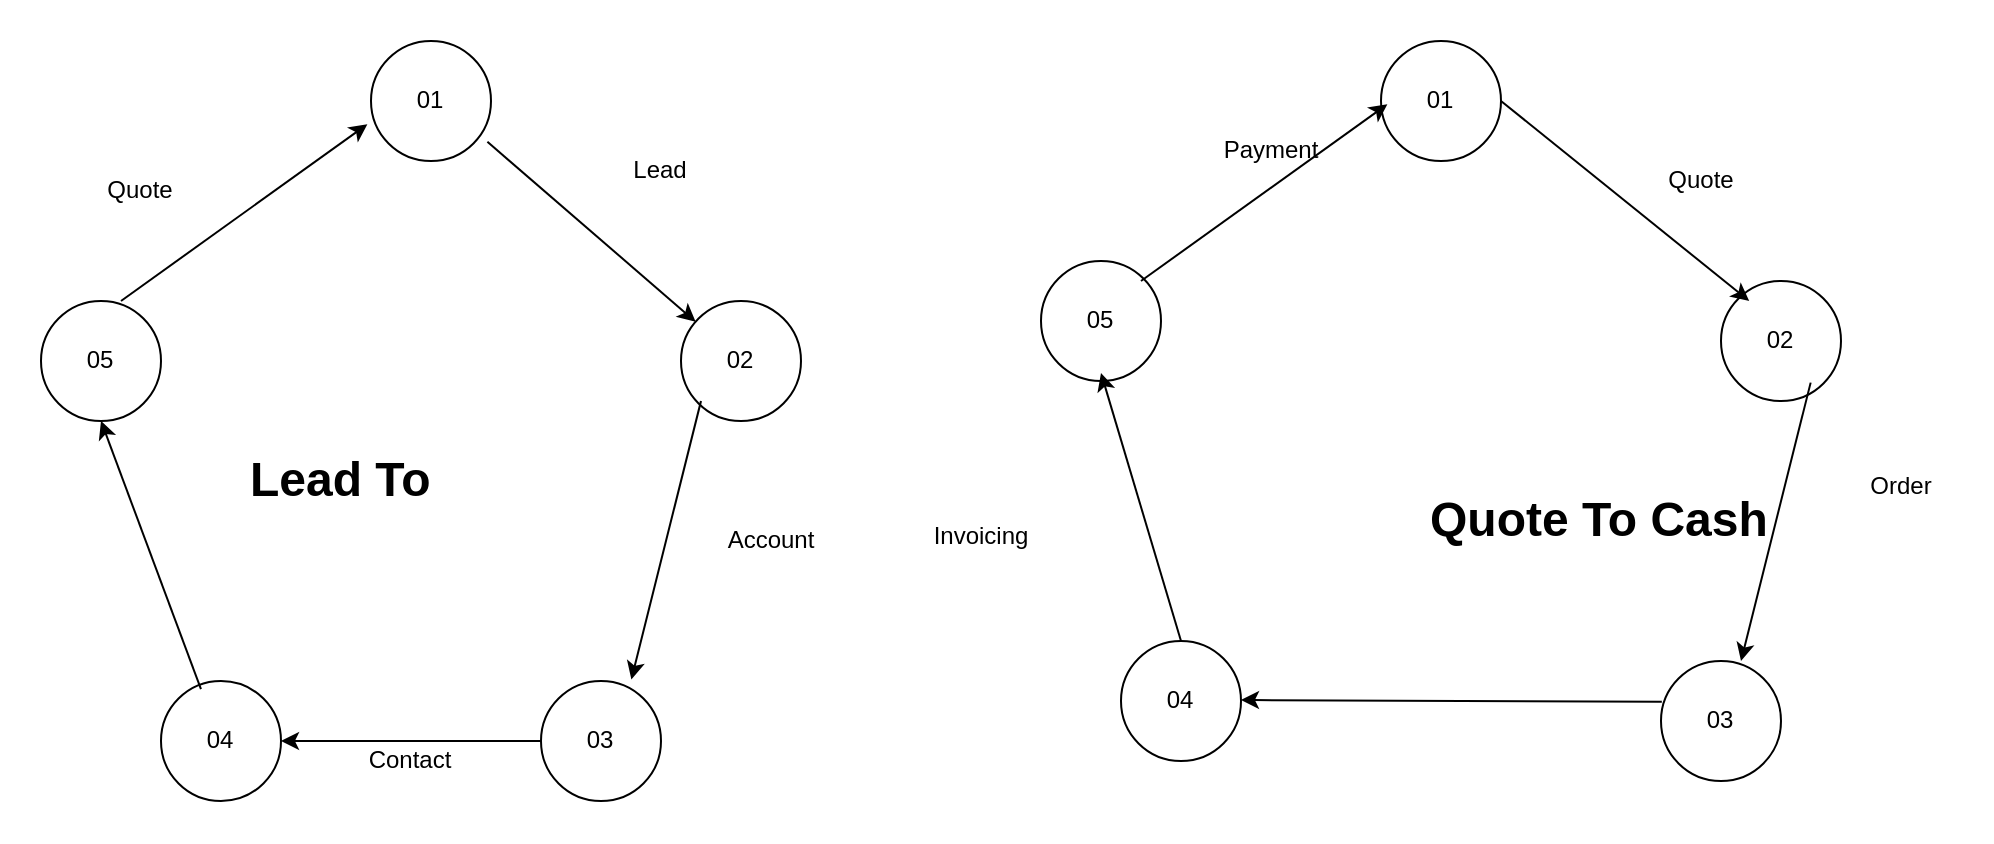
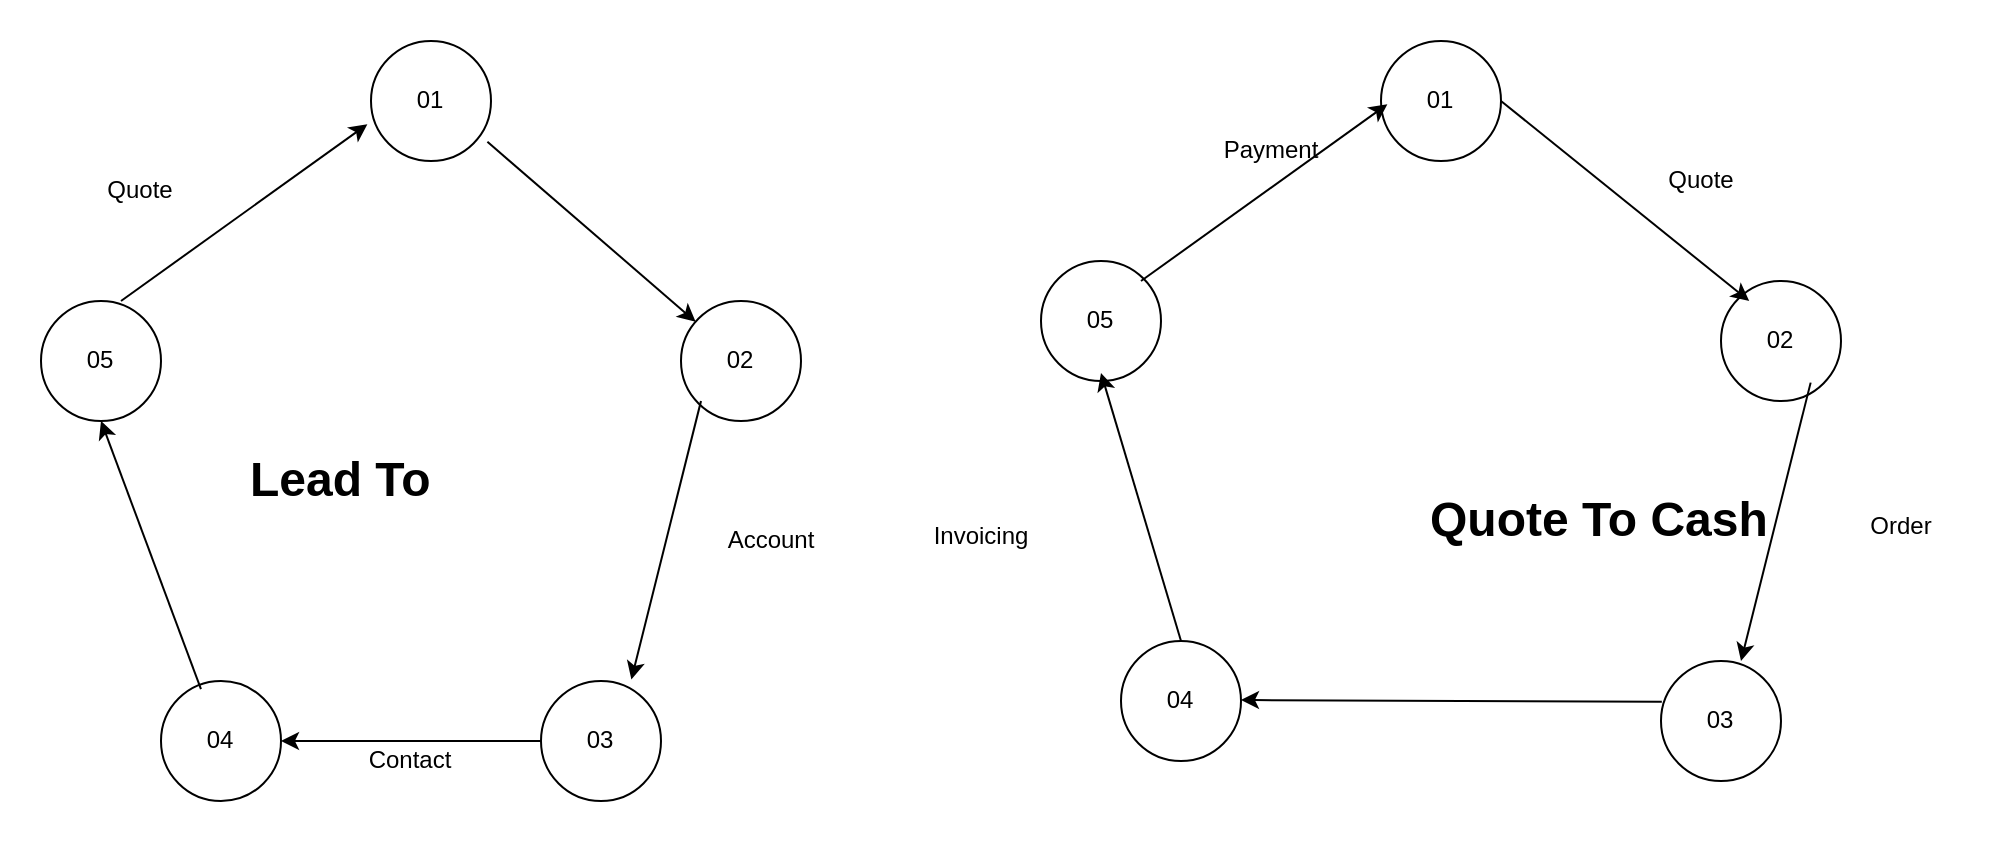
node "Lead": removed
node "Order": moved (1901, 486) -> (1901, 526)
